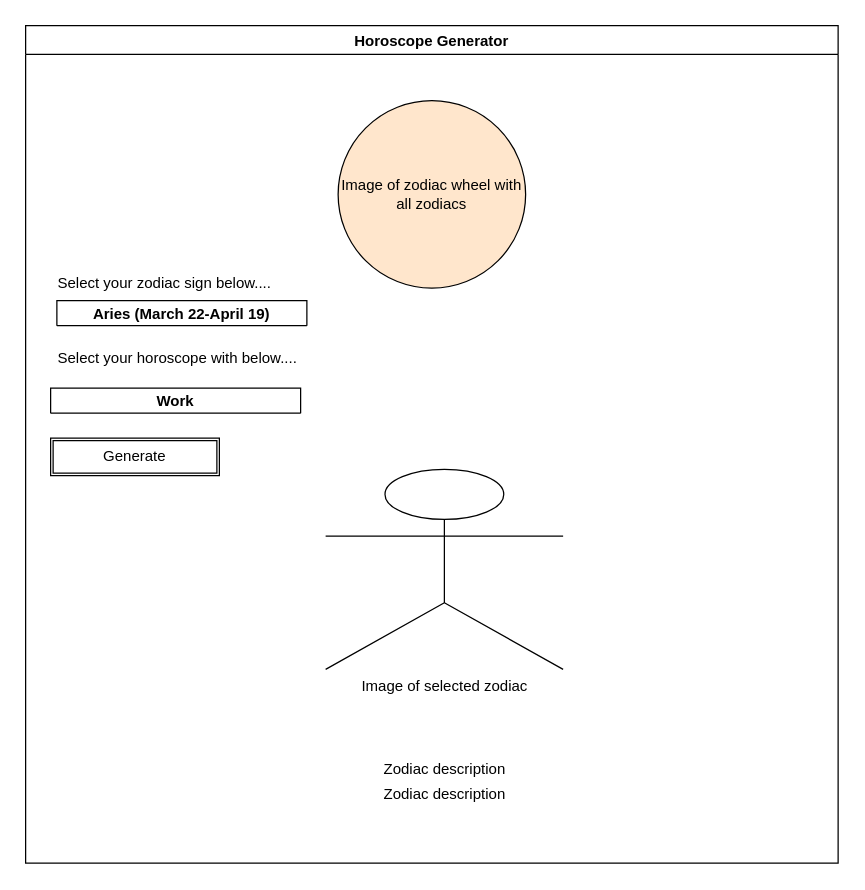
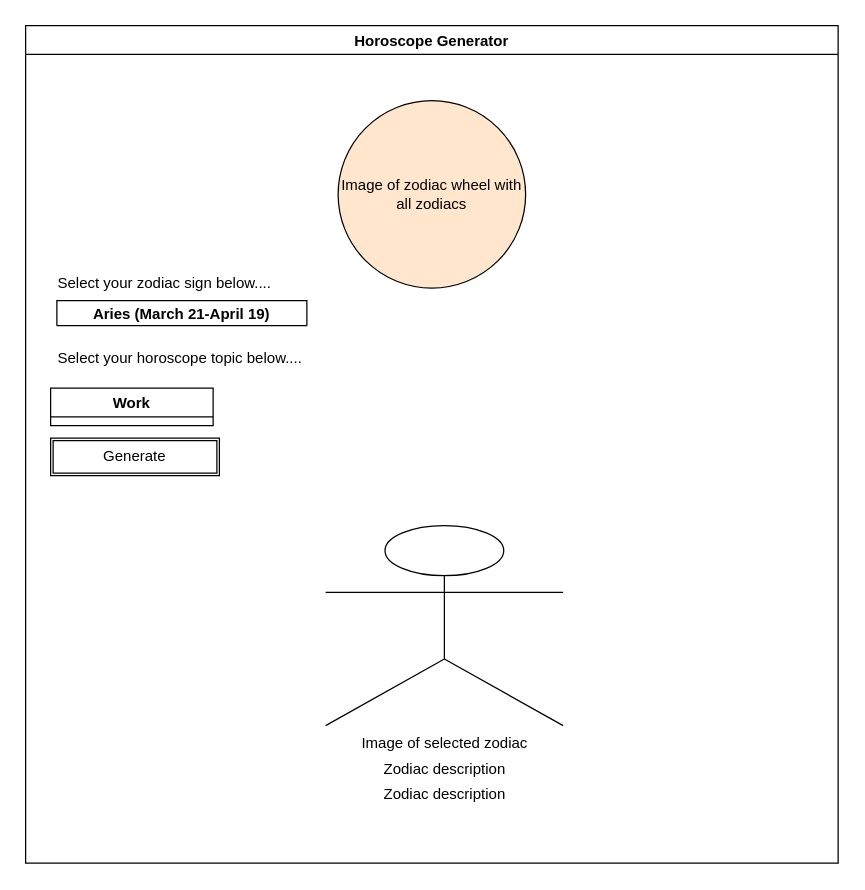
node "Aries (March 22-April 19)": label "Aries (March 22-April 19)" -> "Aries (March 21-April 19)"
node "Select your horoscope with below....": label "Select your horoscope with below...." -> "Select your horoscope topic below...."
node "Work": size 250x25 -> 163x38
node "Image of selected zodiac": moved (444, 569) -> (444, 626)
